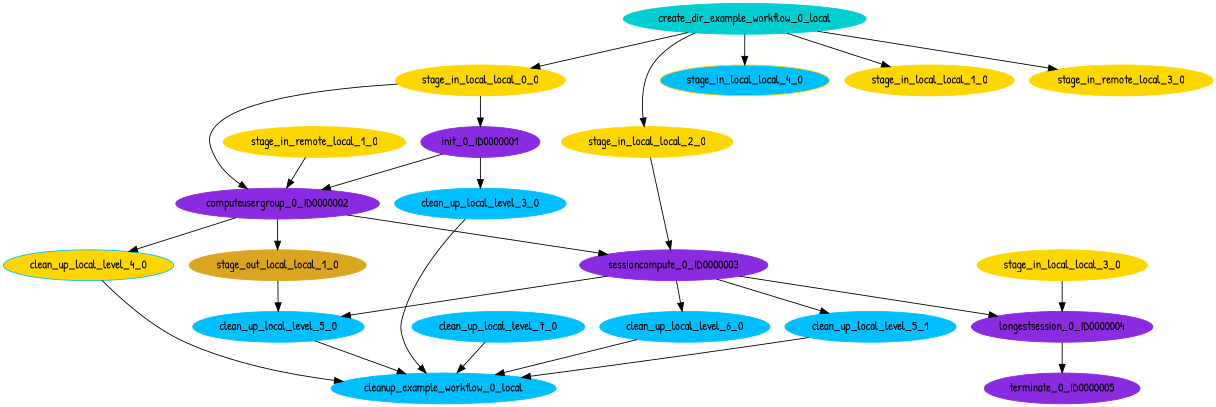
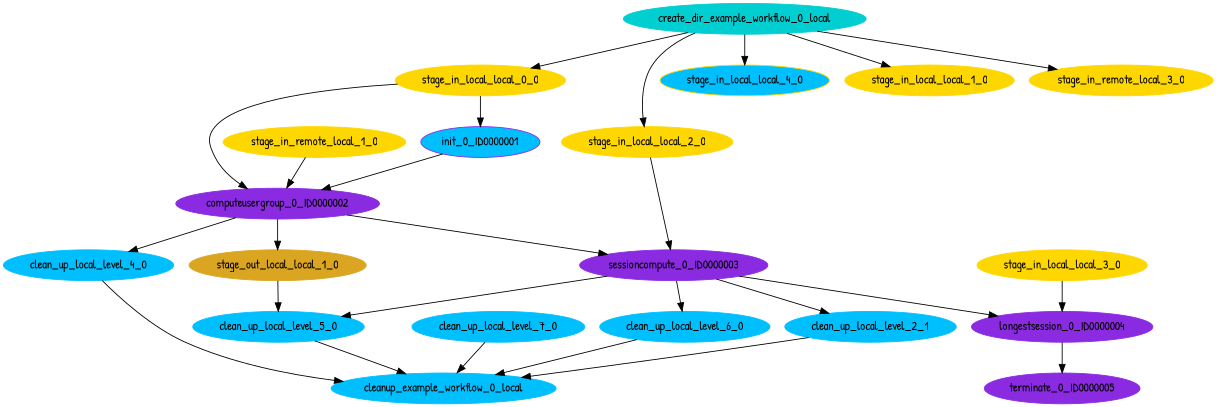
node "init_0_ID0000001": fillcolor blueviolet -> deepskyblue
node "clean_up_local_level_3_0": removed
node "clean_up_local_level_4_0": fillcolor gold -> deepskyblue
node "clean_up_local_level_5_1": label "clean_up_local_level_5_1" -> "clean_up_local_level_2_1"
